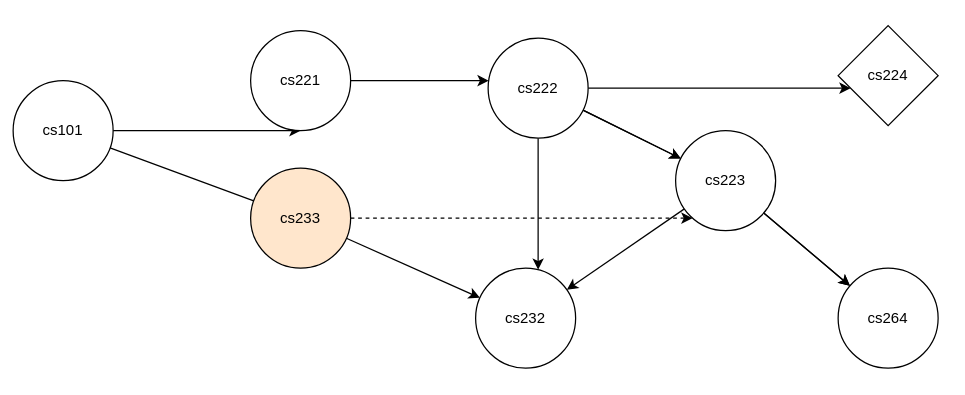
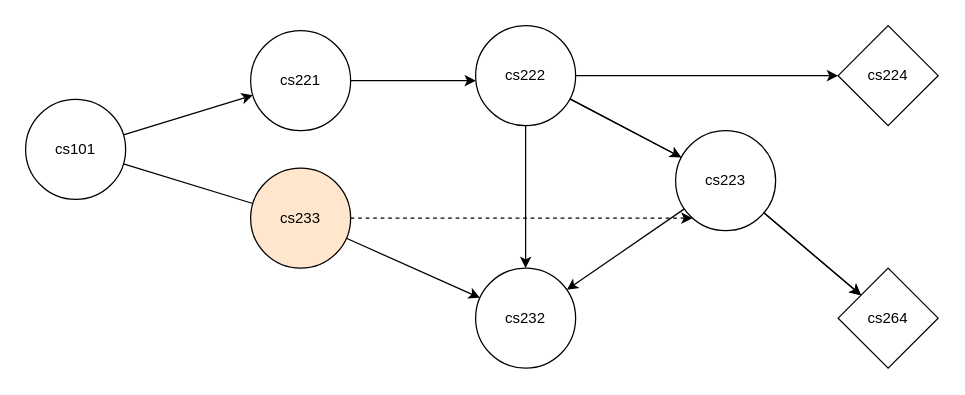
node "cs222": moved (538, 88) -> (526, 76)
node "cs101": moved (63, 131) -> (76, 149)
node "cs264": shape ellipse -> diamond
